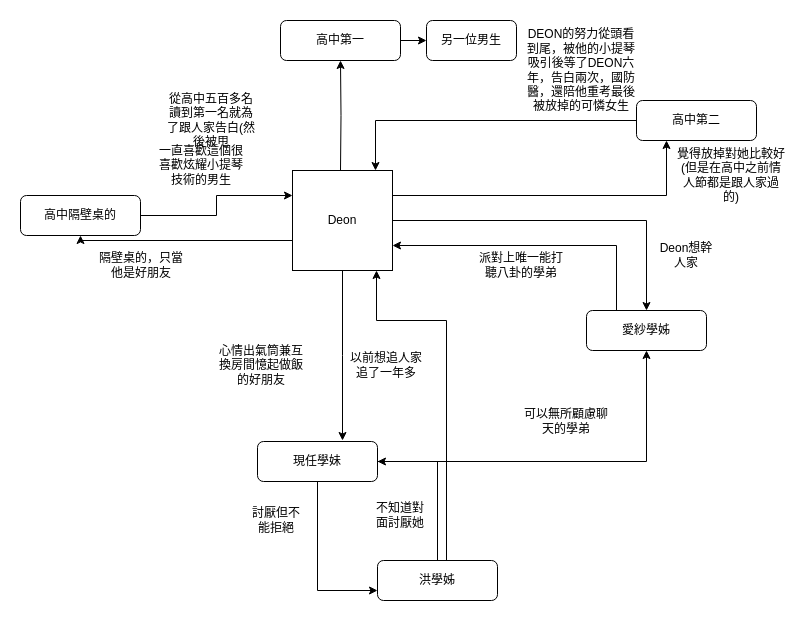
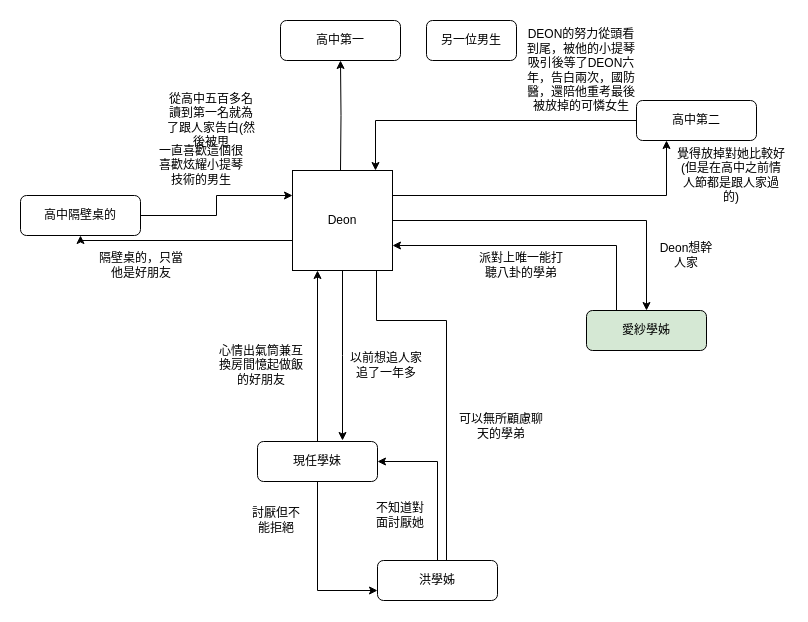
edge "高中第一" -> "另一位男生": removed
edge "洪學姊" -> "Deon": arrowhead classic -> none
node "愛紗學姊": fillcolor #ffffff -> #d5e8d4
node "可以無所顧慮聊天的學弟": moved (567, 422) -> (502, 427)
edge "現任學妹" -> "愛紗學姊": now "現任學妹" -> "Deon"
